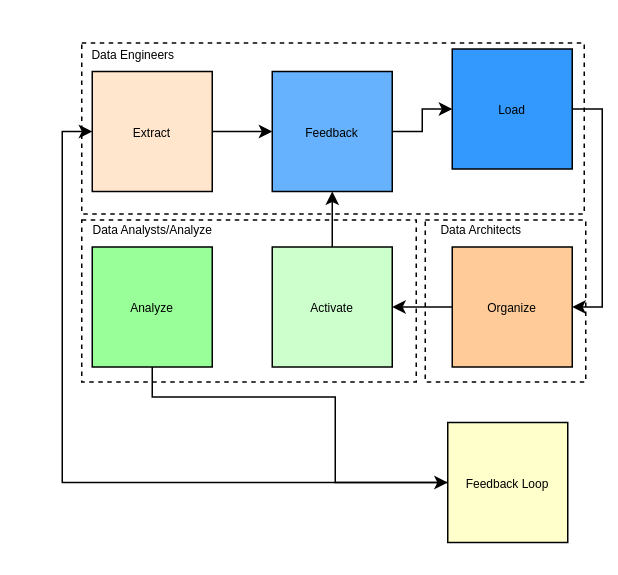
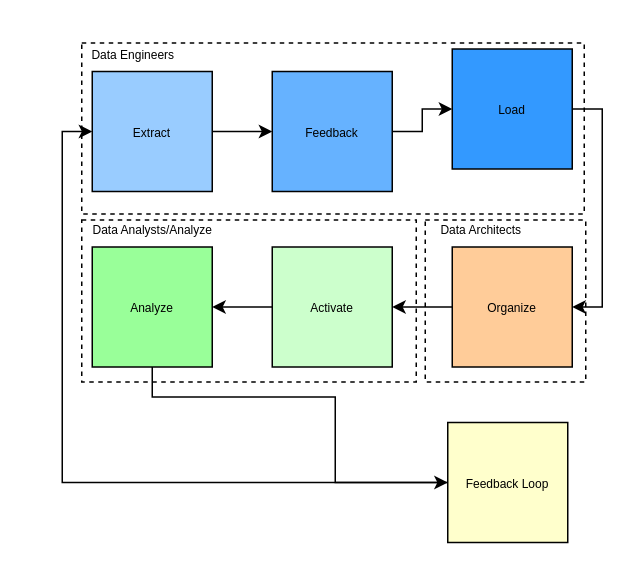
node "Extract": fillcolor #ffe6cc -> #99ccff
edge "Activate" -> "Feedback": now "Activate" -> "Analyze"
